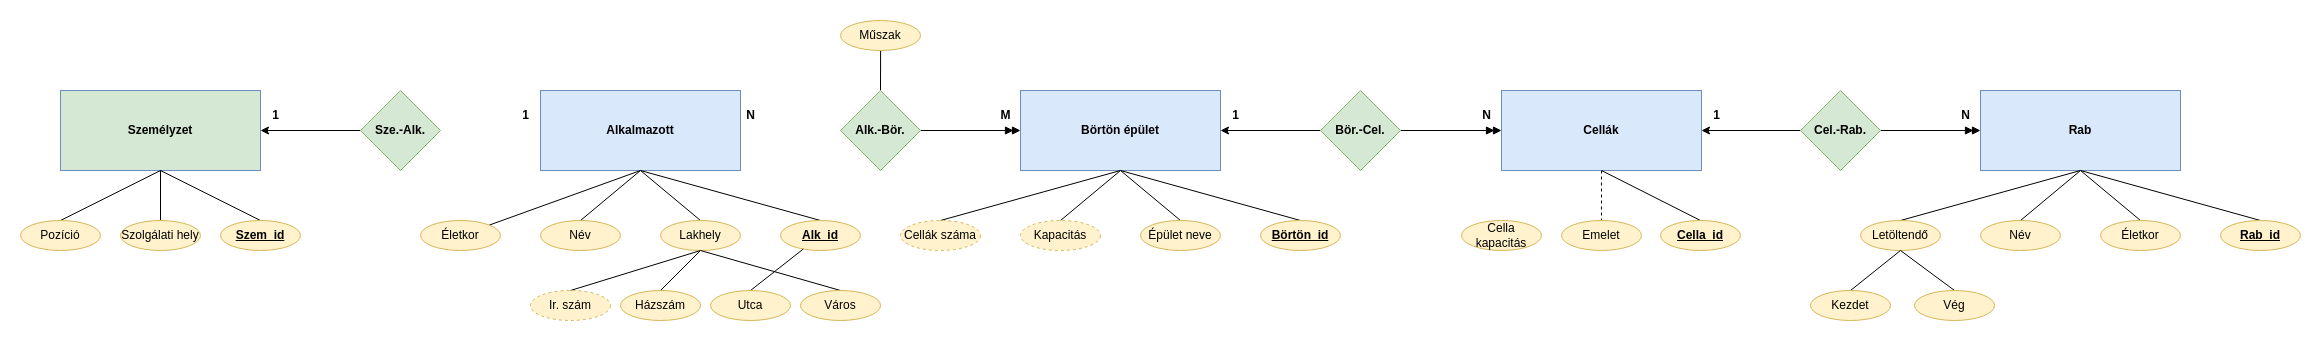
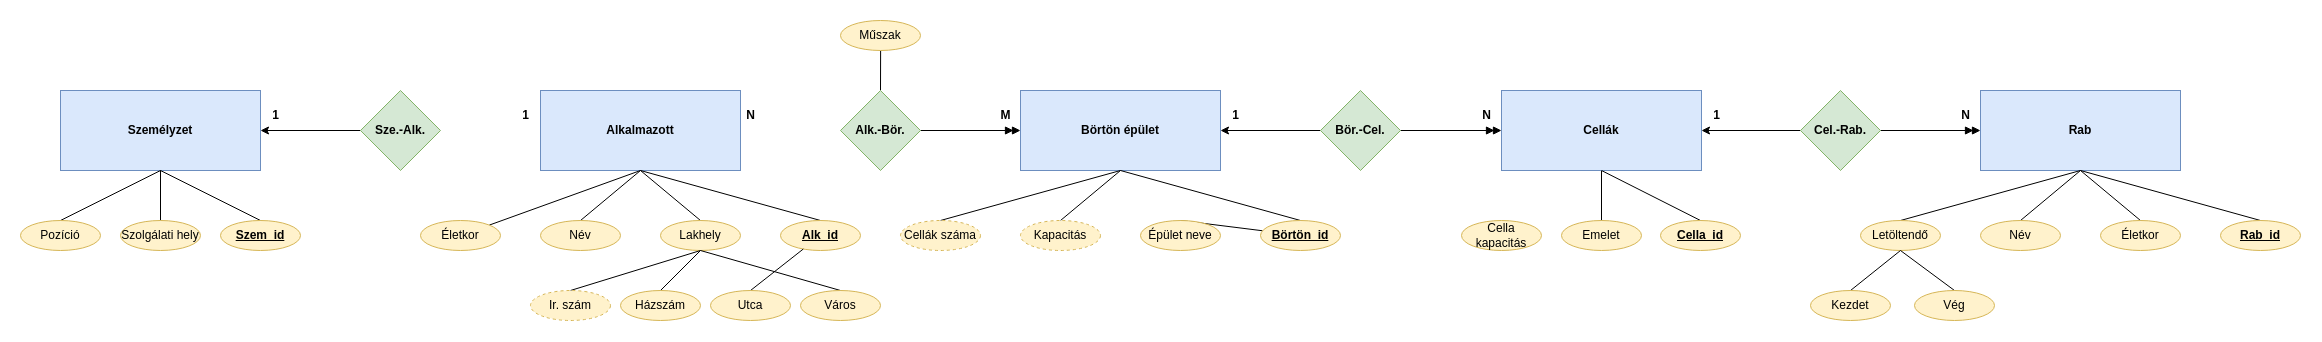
node "Személyzet": fillcolor #d5e8d4 -> #dae8fc
edge "Börtön épület" -- "Épület neve": now "Börtön_id" -- "Épület neve"
edge "Cellák" -- "Emelet": style dashed -> solid
